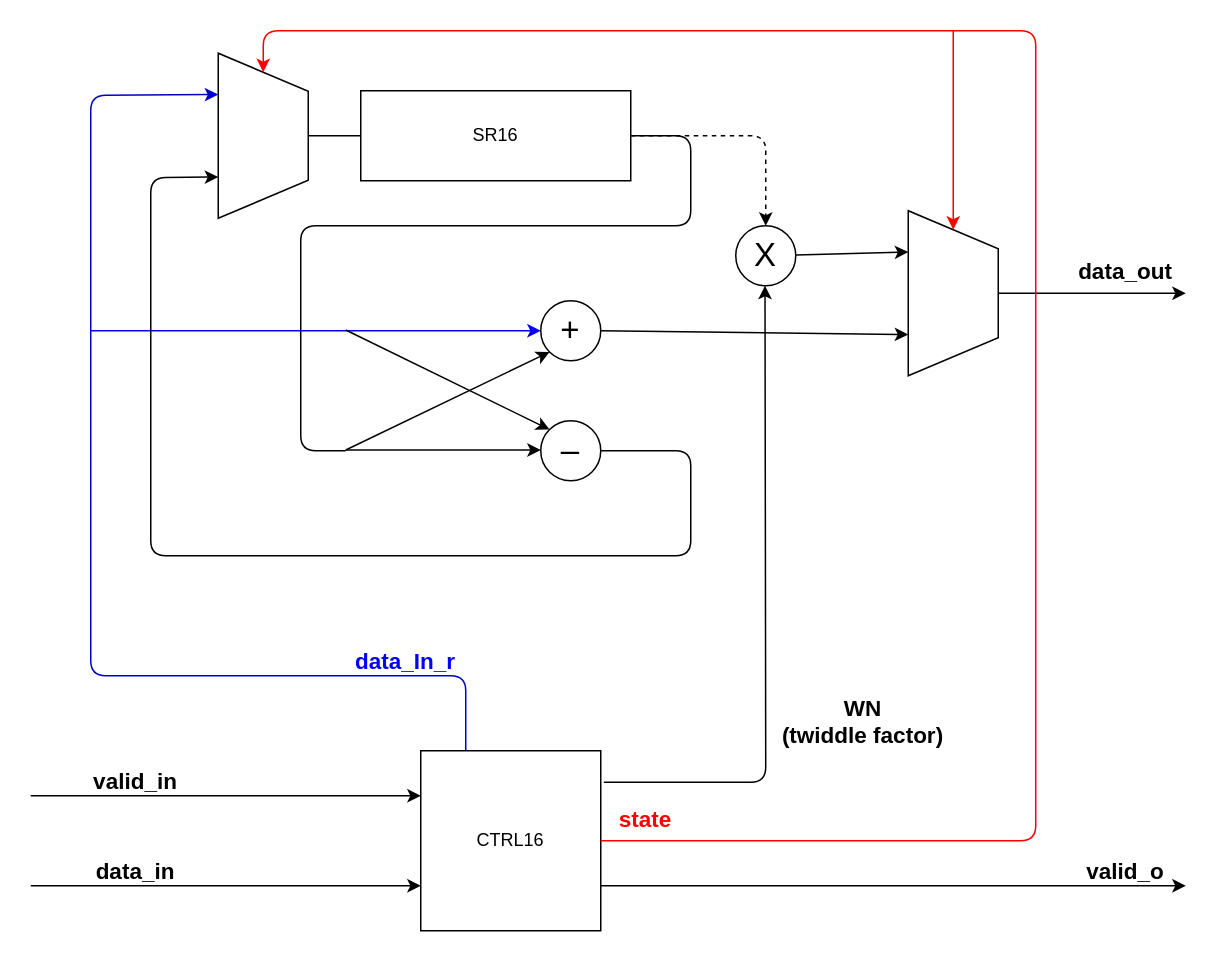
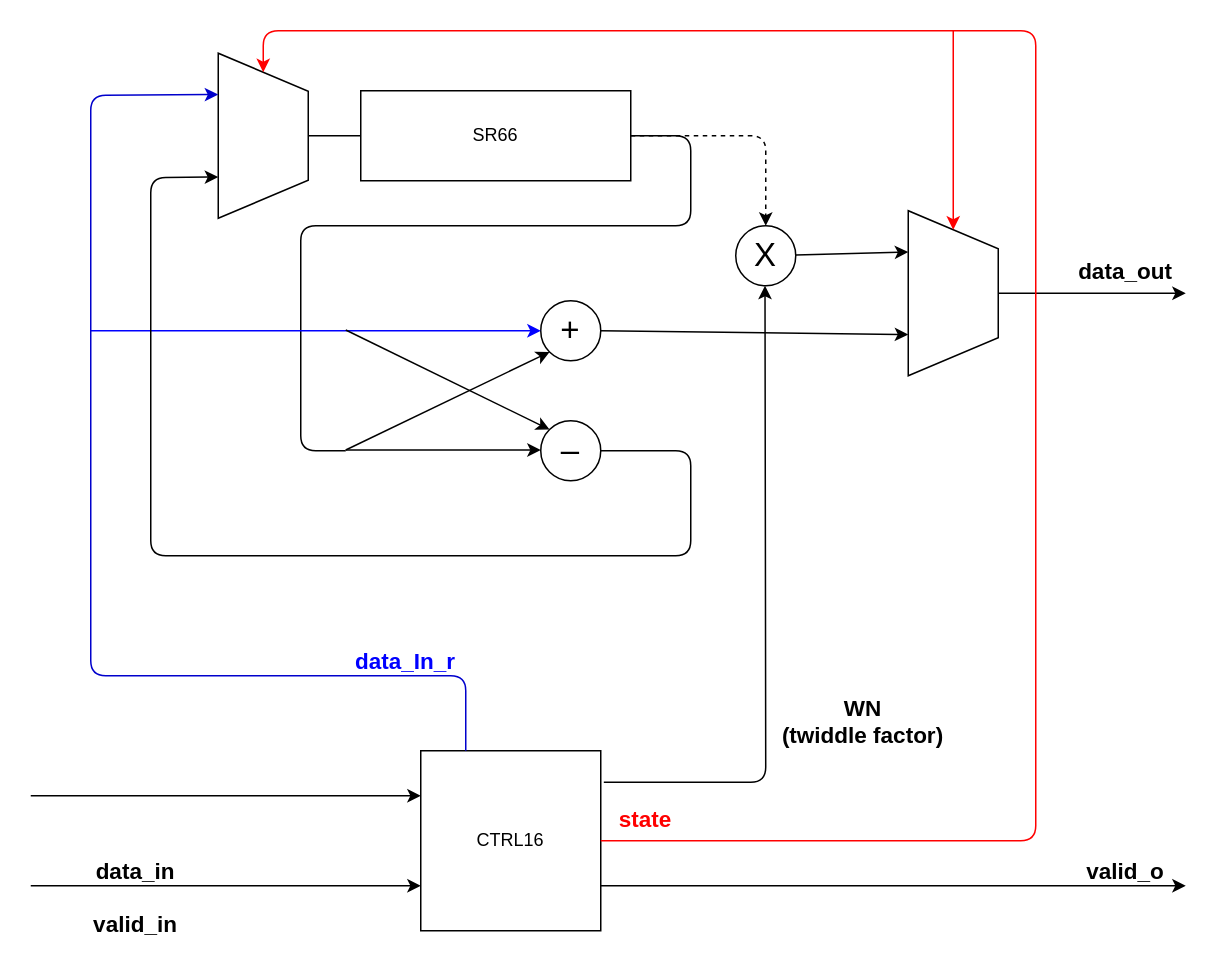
node "SR16": label "SR16" -> "SR66"
node "valid_in": moved (136, 781) -> (136, 923)
